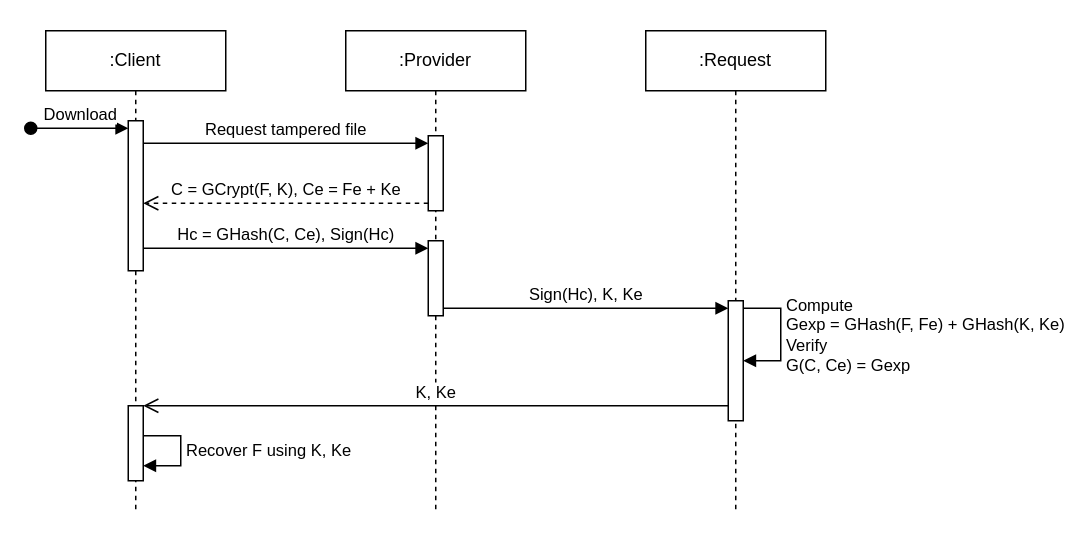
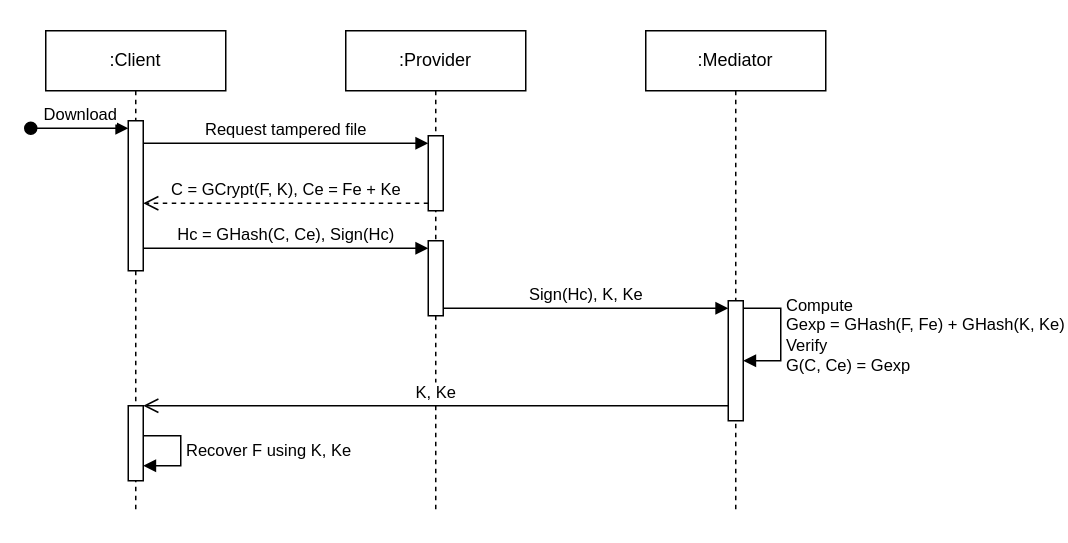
node ":Request": label ":Request" -> ":Mediator"
